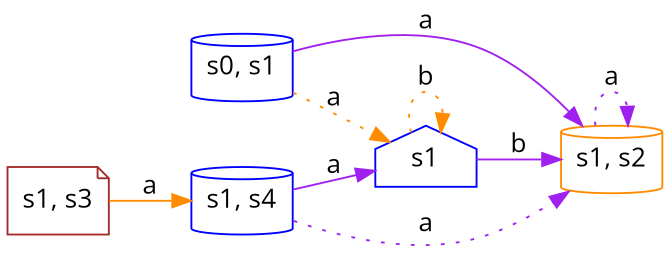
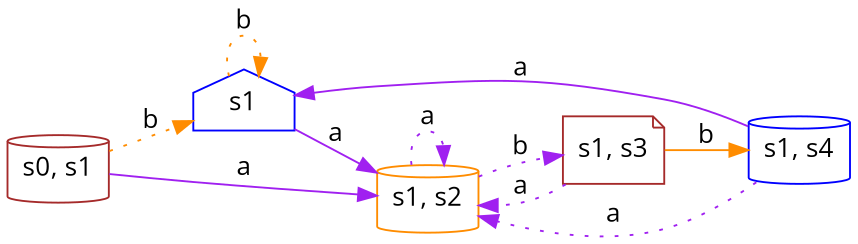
node "s0, s1": color blue -> brown
edge "s0, s1" -> "s1": label "a" -> "b"
edge "s1" -> "s1, s2": label "b" -> "a"
edge "s1, s2" -> "s1, s3": added, label "b"
edge "s1, s3" -> "s1, s4": label "a" -> "b"
edge "s1, s3" -> "s1, s2": added, label "a"
